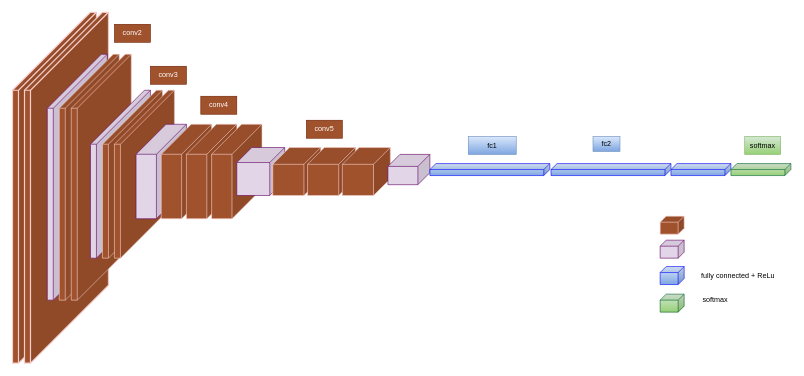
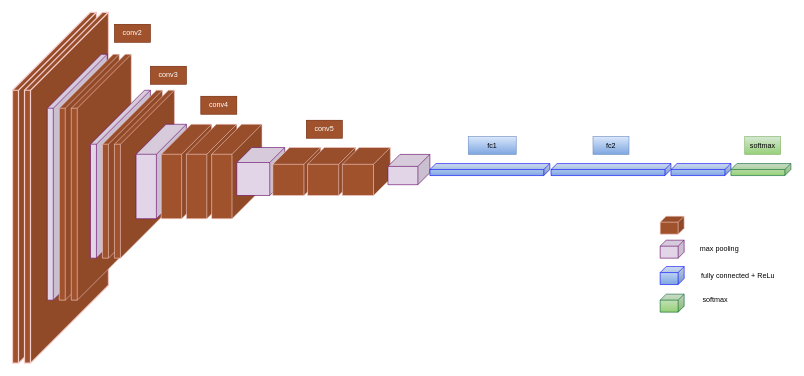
node "fc2": size 27x15 -> 36x18
node "max pooling": added
